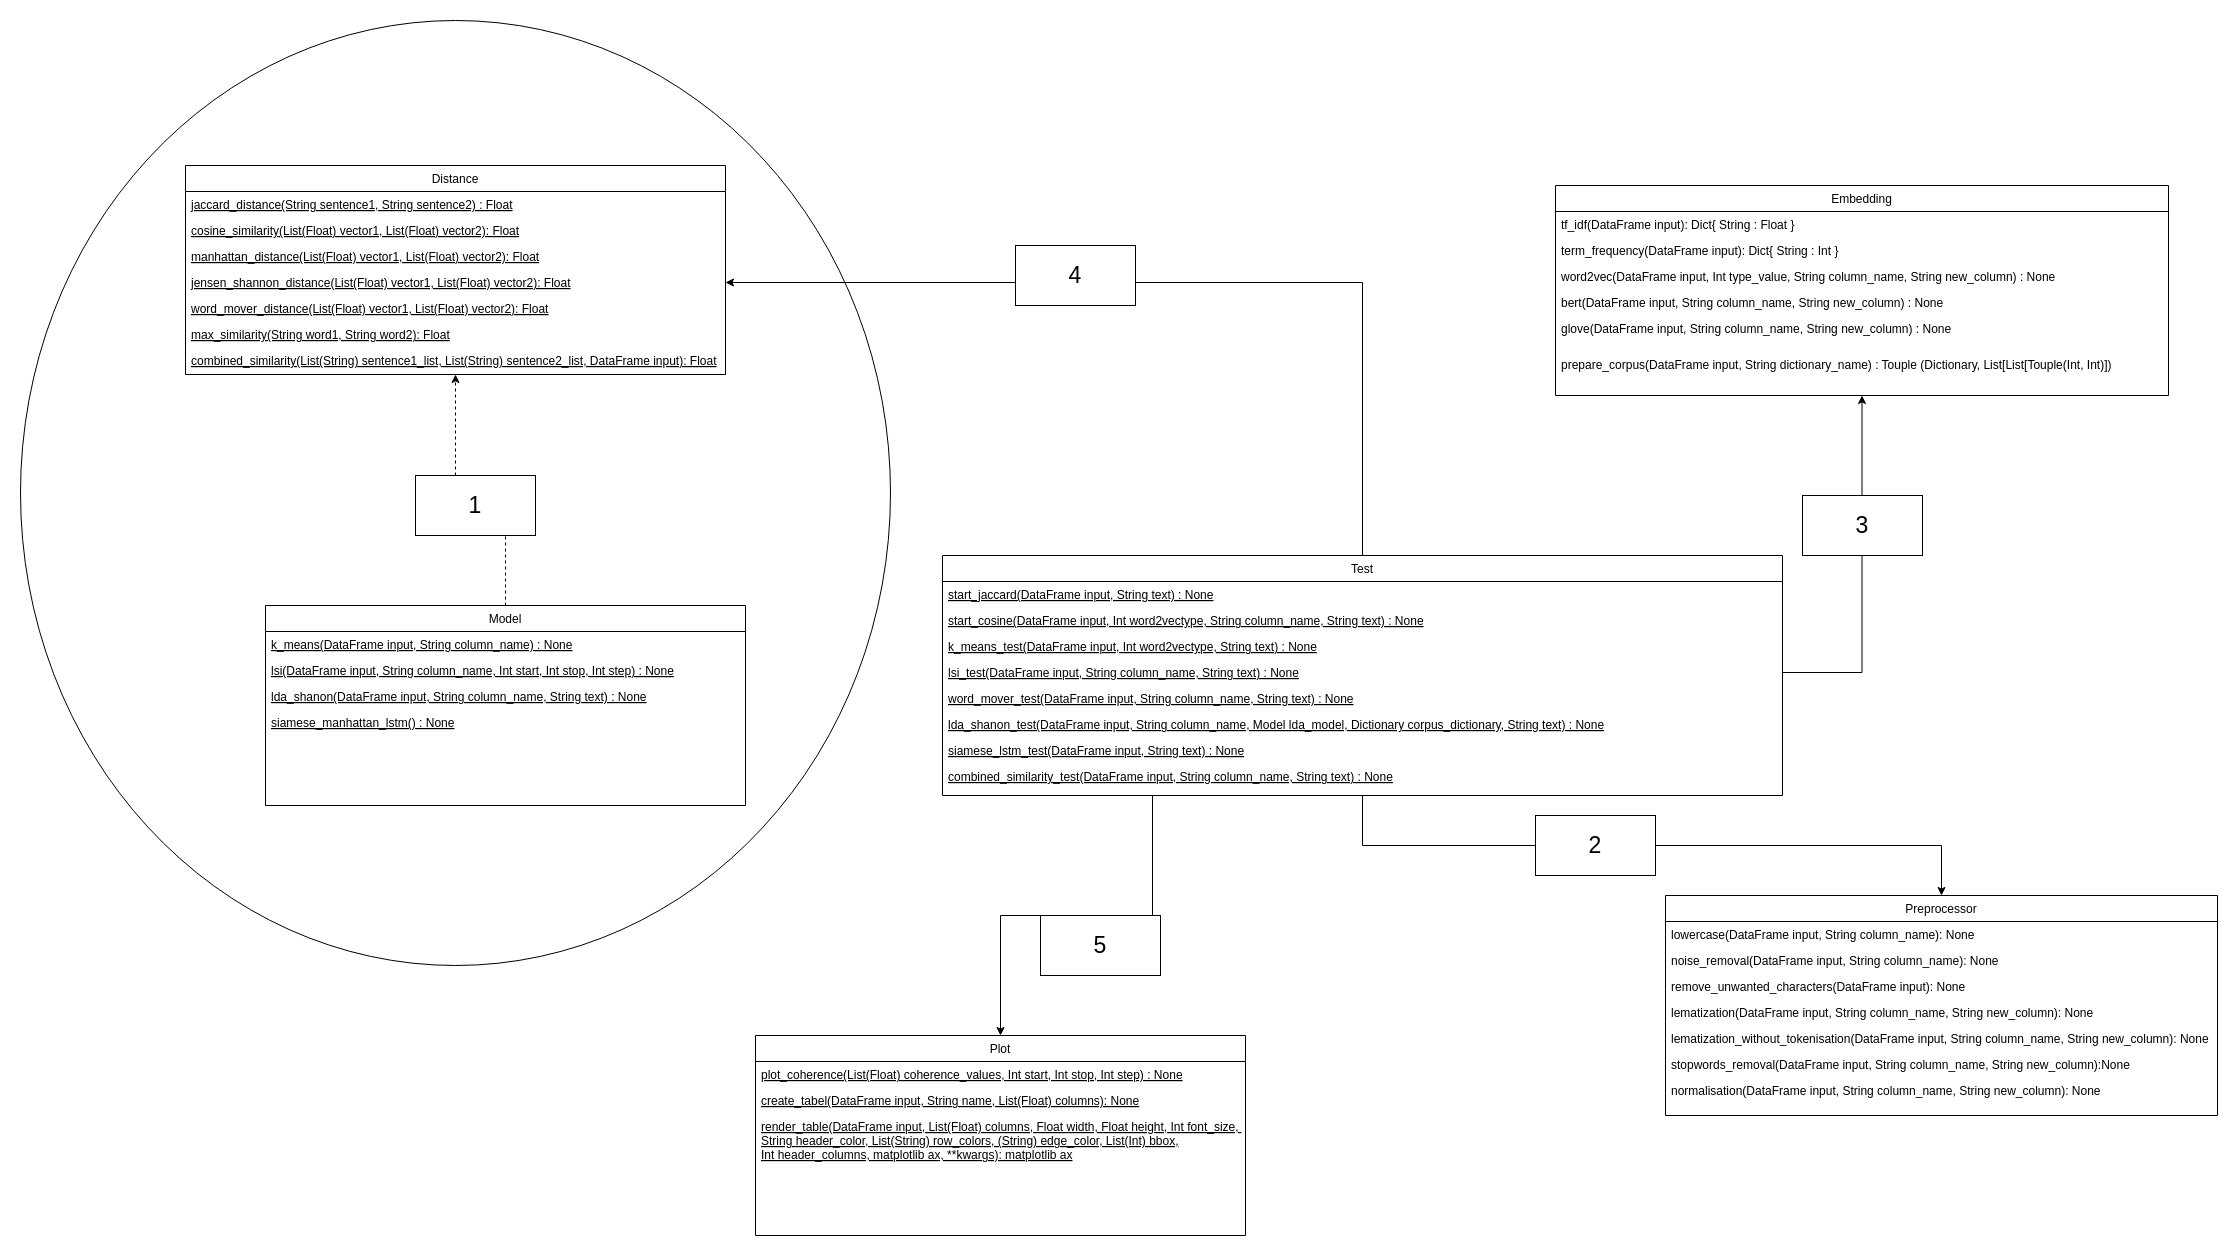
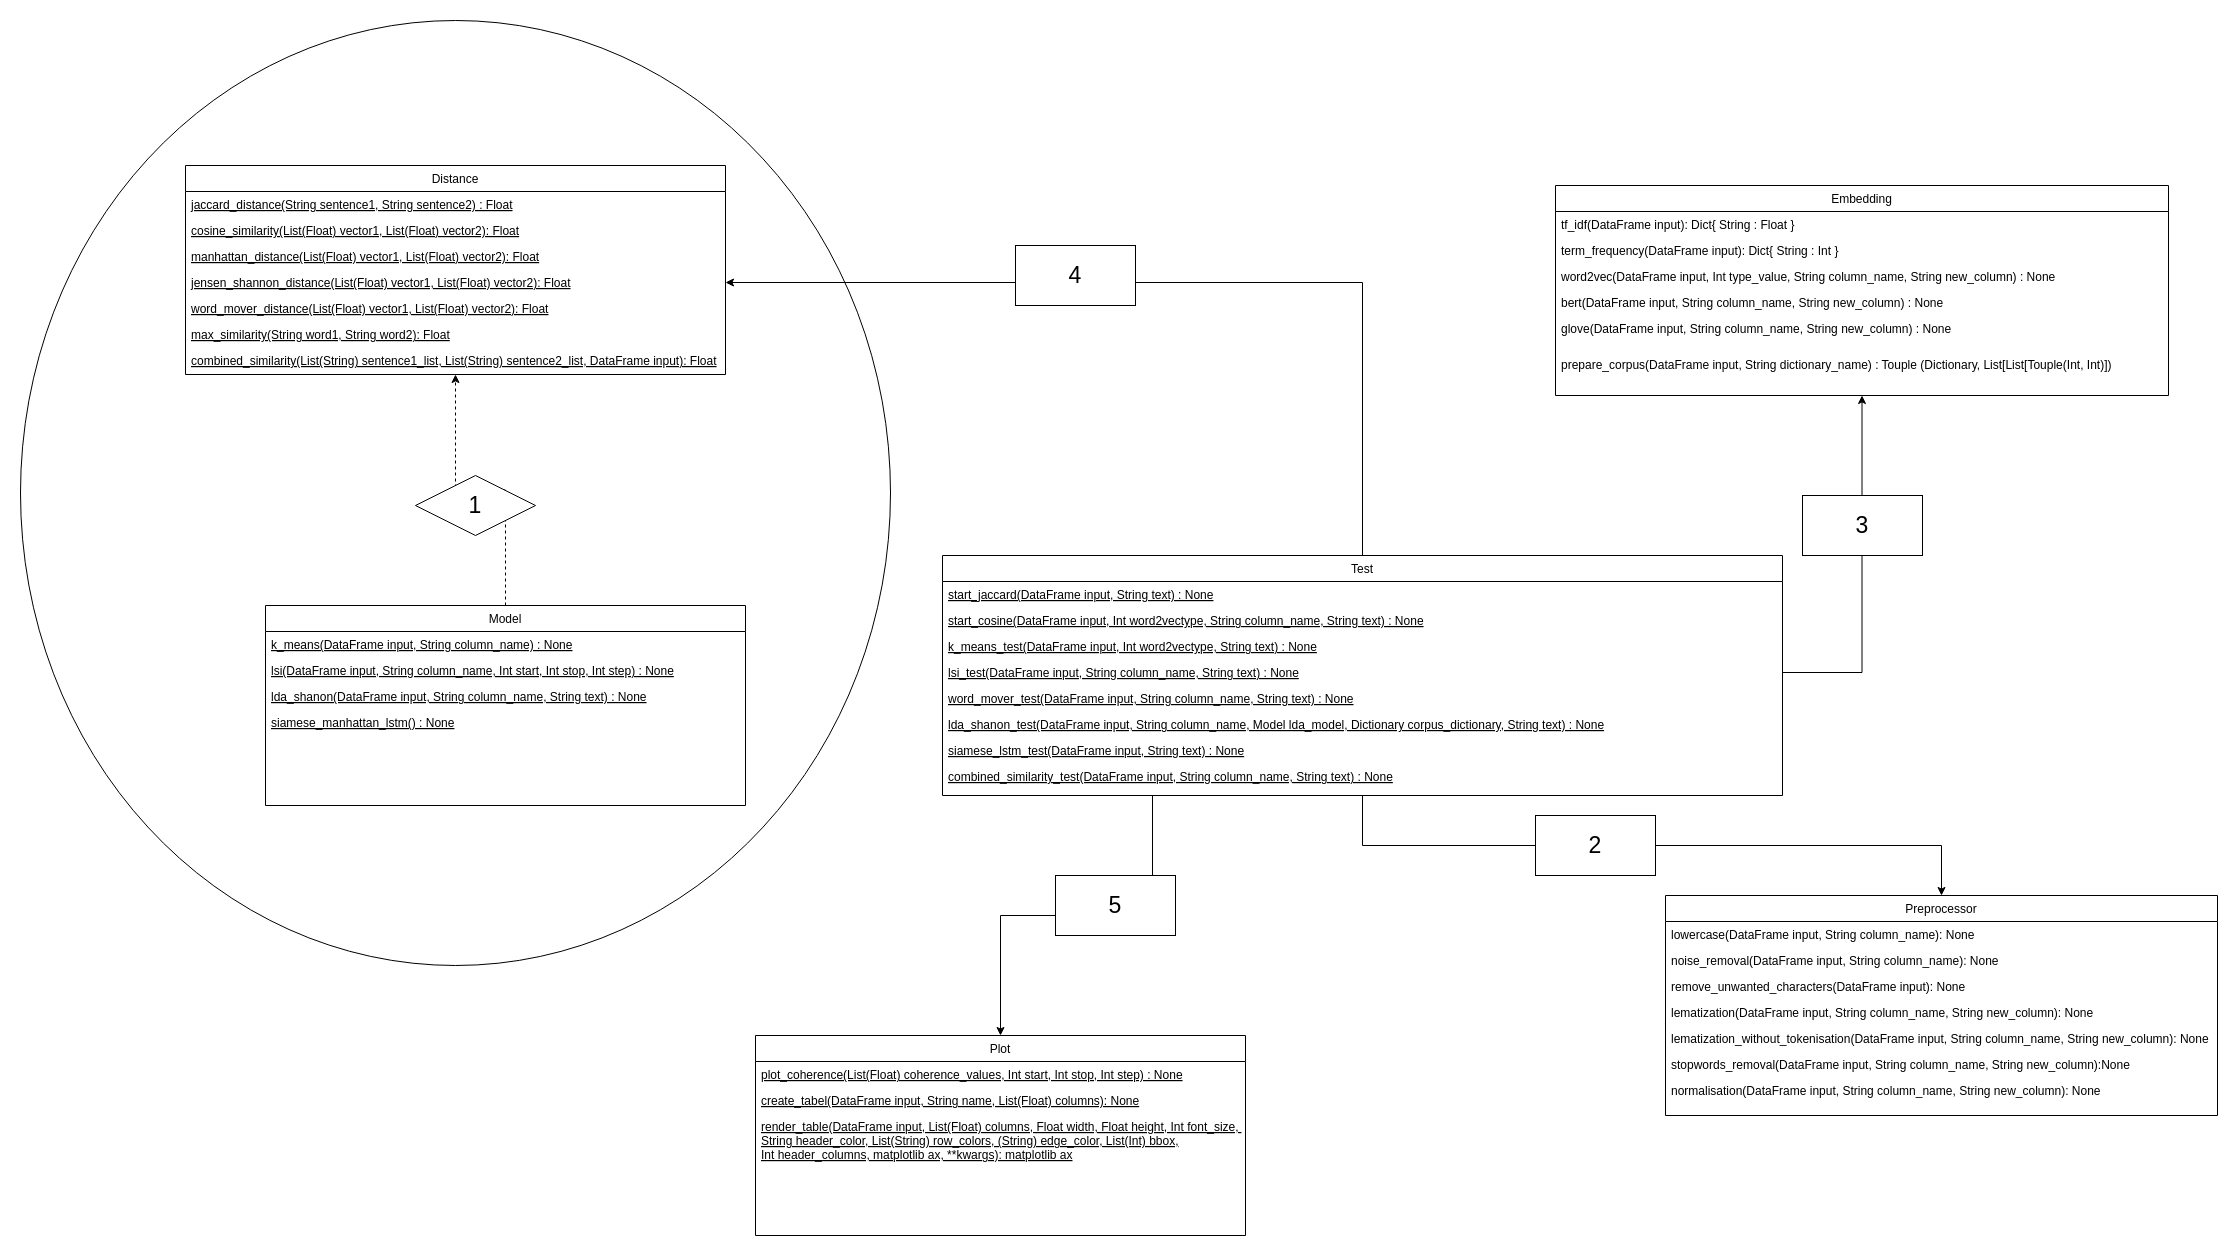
node "1": shape rectangle -> diamond
node "5": moved (1101, 946) -> (1116, 906)
